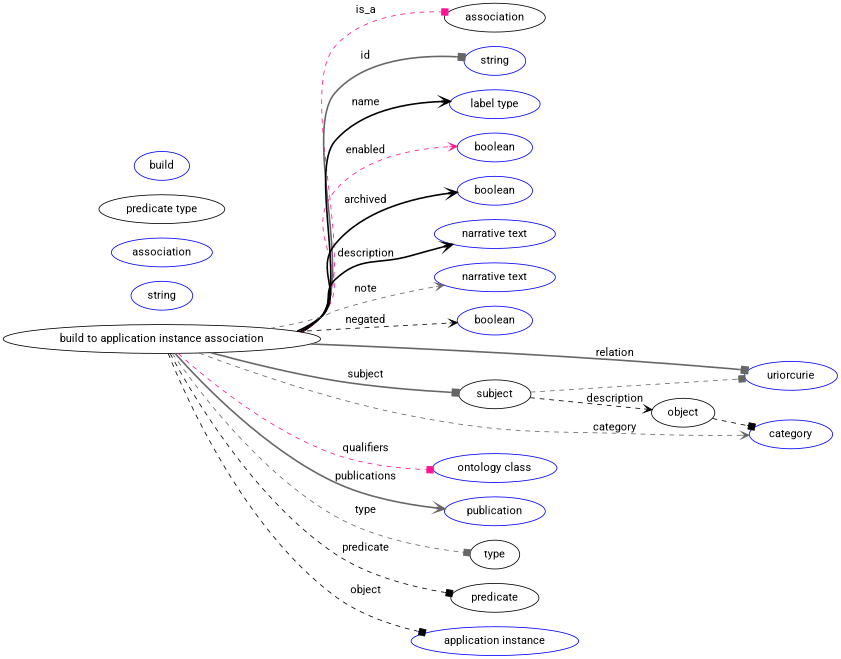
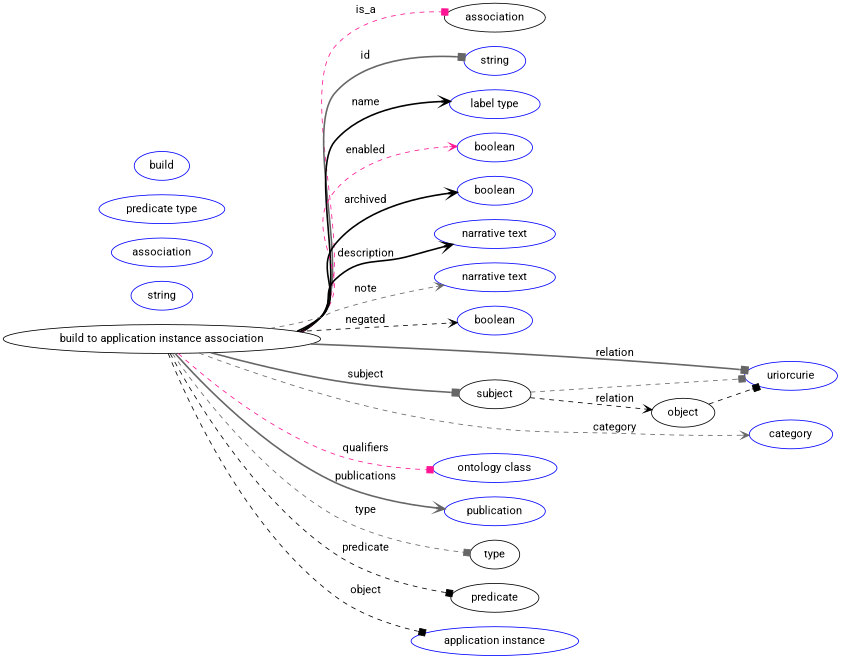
node "predicate type": color black -> blue
edge "subject" -> "object": label "description" -> "relation"
edge "object" -> "category": now "object" -> "uriorcurie"
